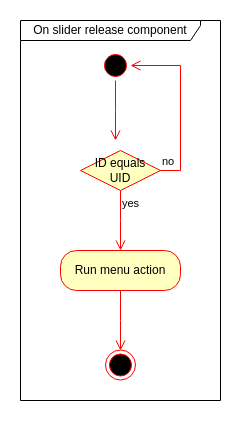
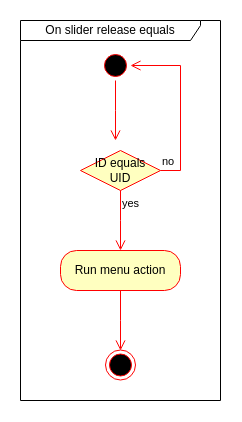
node "On slider release component": label "On slider release component" -> "On slider release equals"
